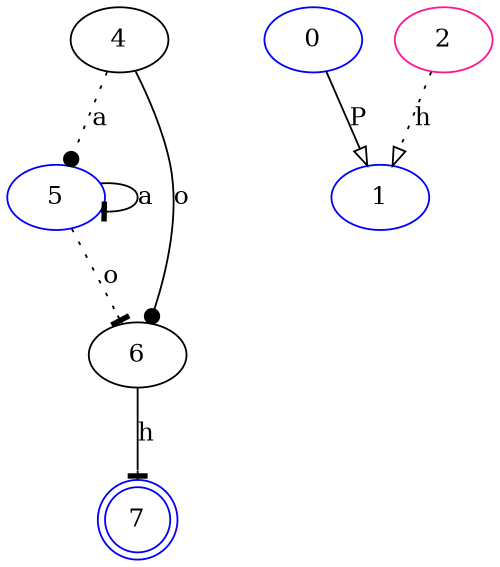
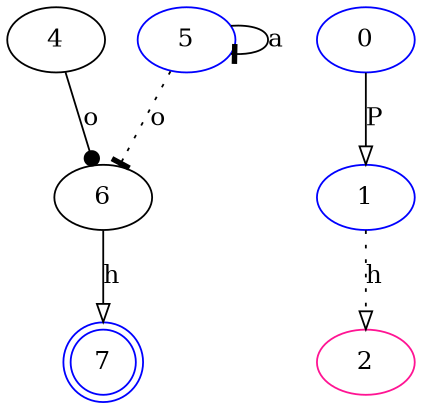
edge "2" -> "1": reversed
edge "4" -> "5": removed, label "a"
edge "6" -> "7": arrowhead tee -> onormal
